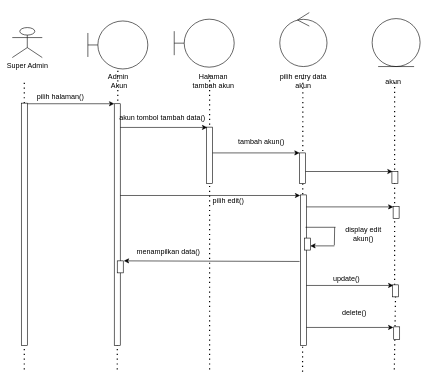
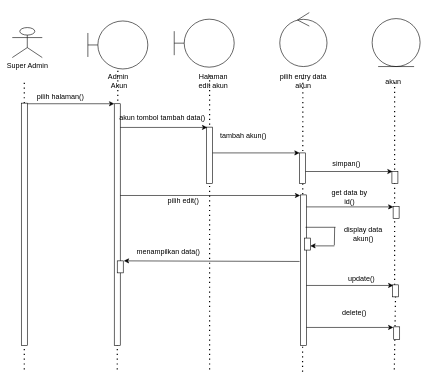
node "Halaman tambah akun": label "Halaman tambah akun" -> "Halaman edit akun"
node "tambah akun()": moved (261, 142) -> (243, 136)
node "simpan()": added
node "get data by id()": added
node "pilih edit()": moved (228, 201) -> (183, 201)
node "display edit akun()": label "display edit akun()" -> "display data akun()"
node "update()": moved (346, 279) -> (361, 279)
